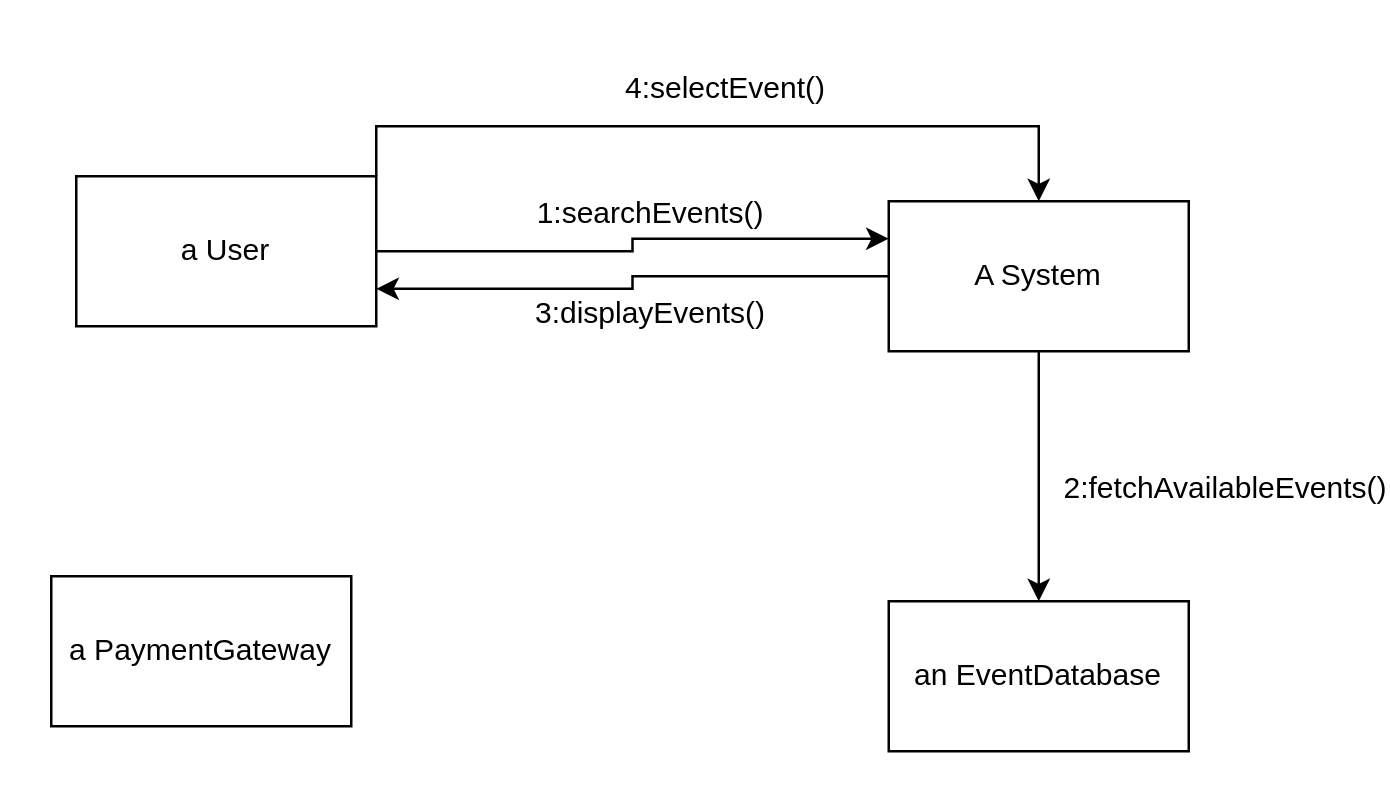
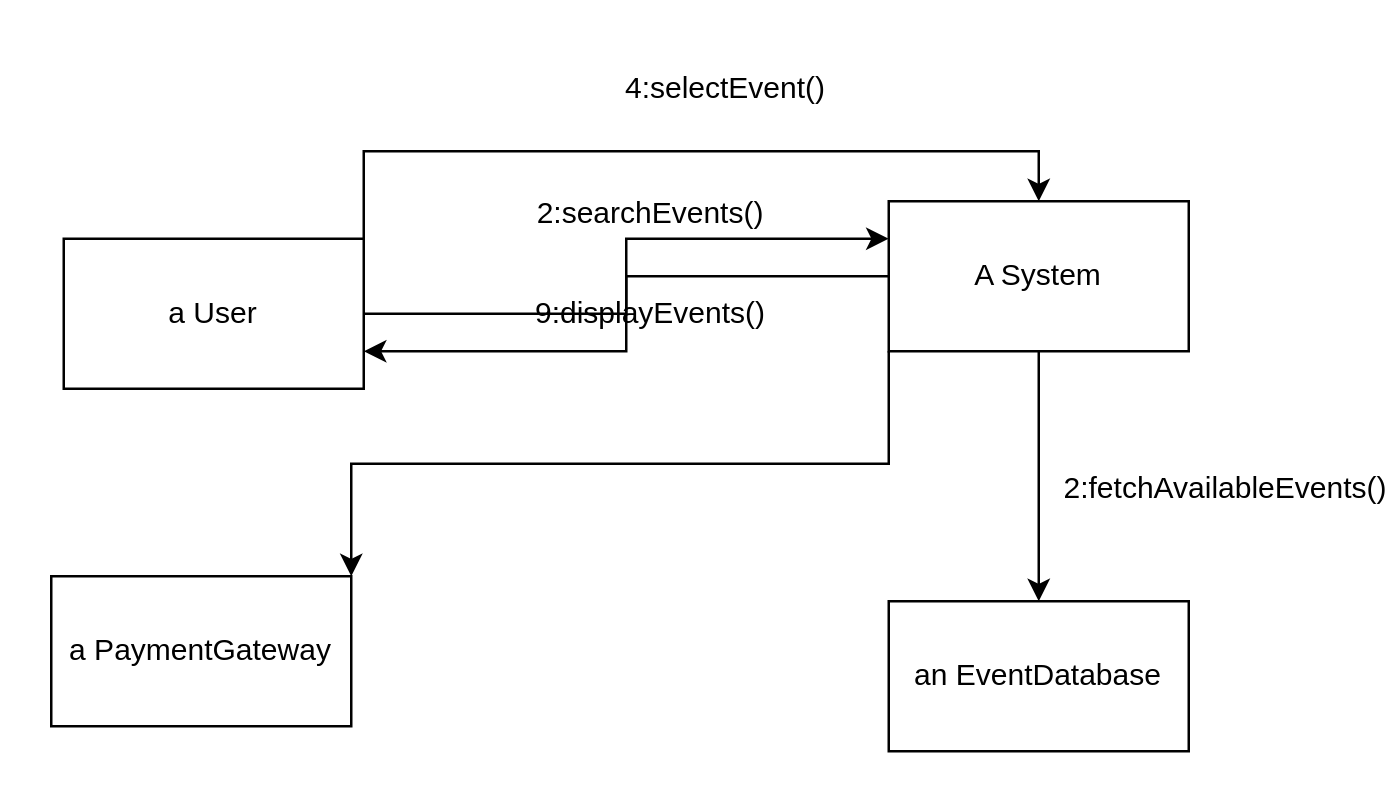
node "1:searchEvents()": label "1:searchEvents()" -> "2:searchEvents()"
node "a User": moved (226, 251) -> (214, 314)
node "3:displayEvents()": label "3:displayEvents()" -> "9:displayEvents()"
edge "A System" -> "a PaymentGateway": added
